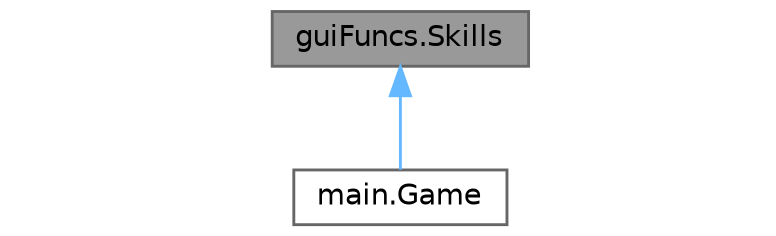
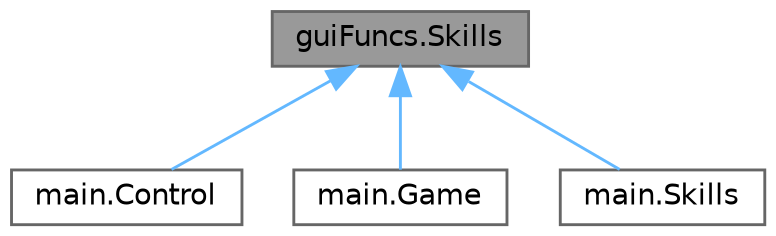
node "main.Control": added
node "main.Skills": added
